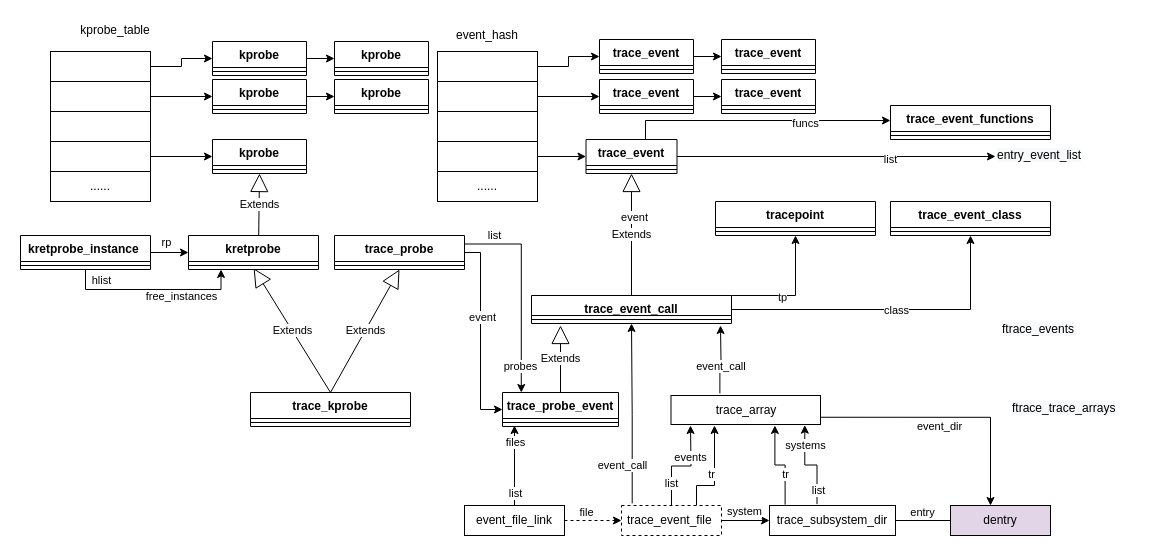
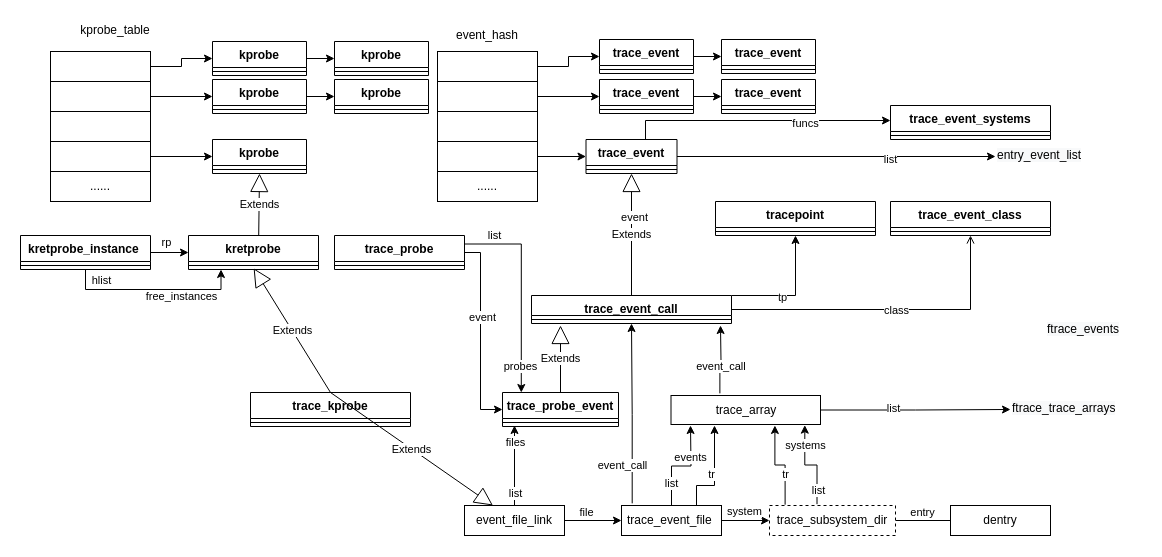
node "trace_event_functions": label "trace_event_functions" -> "trace_event_systems"
edge "trace_event_call" -> "trace_event_class": arrowhead classic -> open
node "ftrace_events": moved (1051, 331) -> (1096, 331)
edge "trace_kprobe" -> "trace_probe": now "trace_kprobe" -> "event_file_link"
edge "trace_array" -> "ftrace_trace_arrays": added, label "list"
edge "trace_array" -> "dentry": removed, label "event_dir"
edge "event_file_link" -> "trace_event_file": style dashed -> solid
node "trace_event_file": style dashed -> solid
node "trace_subsystem_dir": style solid -> dashed
node "dentry": fillcolor #e1d5e7 -> #ffffff
